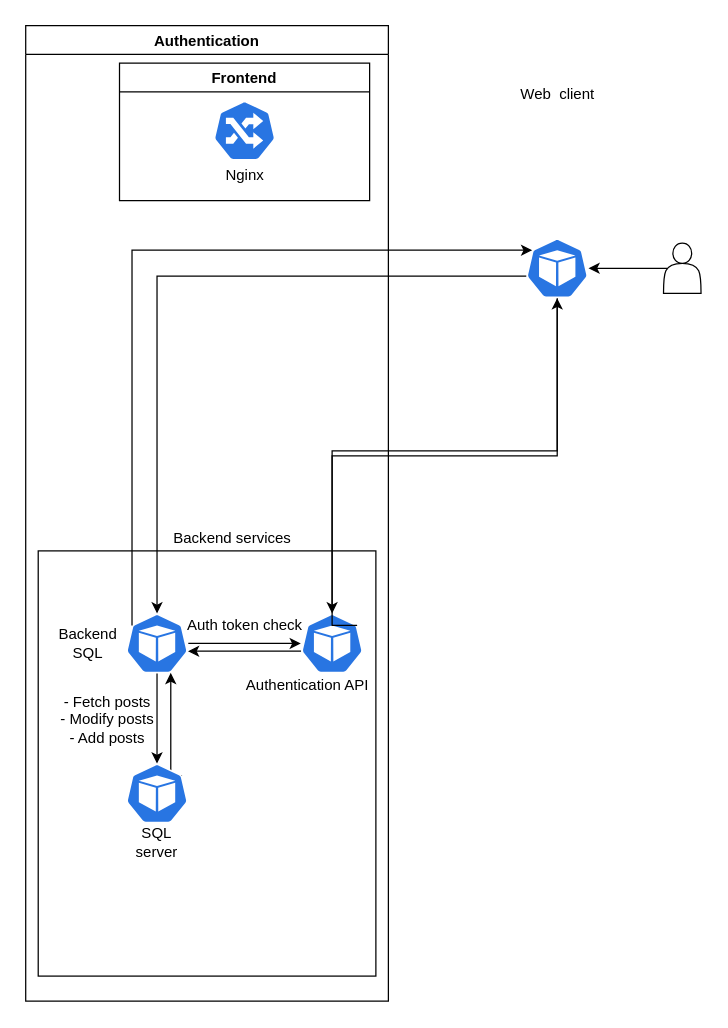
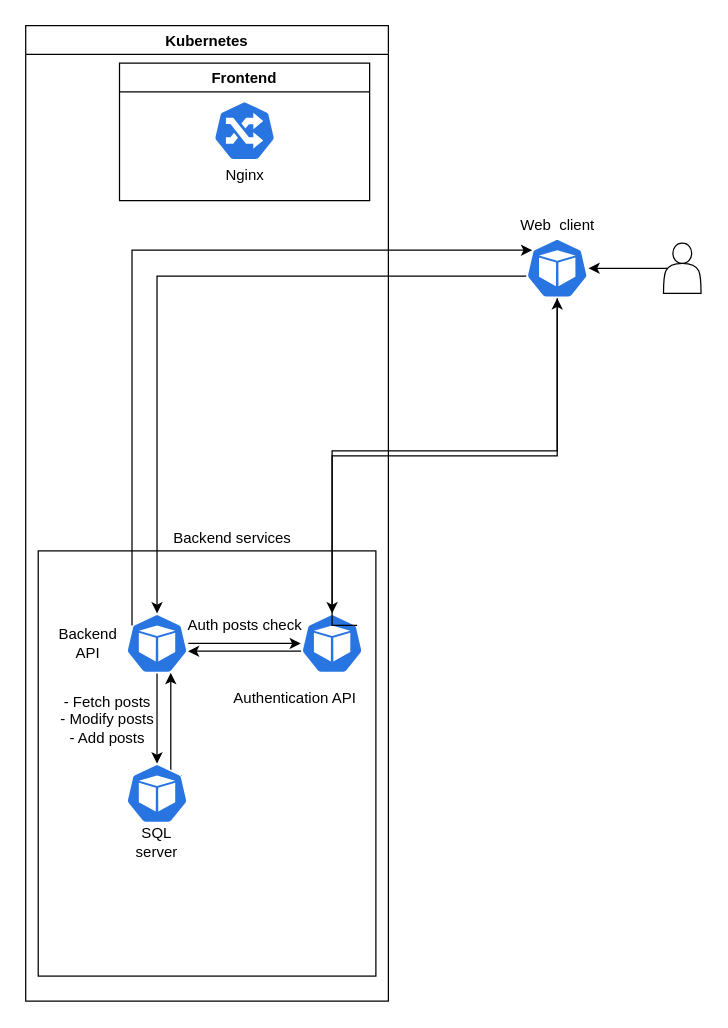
node "Authentication": label "Authentication" -> "Kubernetes"
node "Web client": moved (557, 94) -> (557, 226)
node "Auth token check": label "Auth token check" -> "Auth posts check"
node "Backend SQL": label "Backend SQL" -> "Backend API"
node "Authentication API": moved (307, 686) -> (294, 698)
